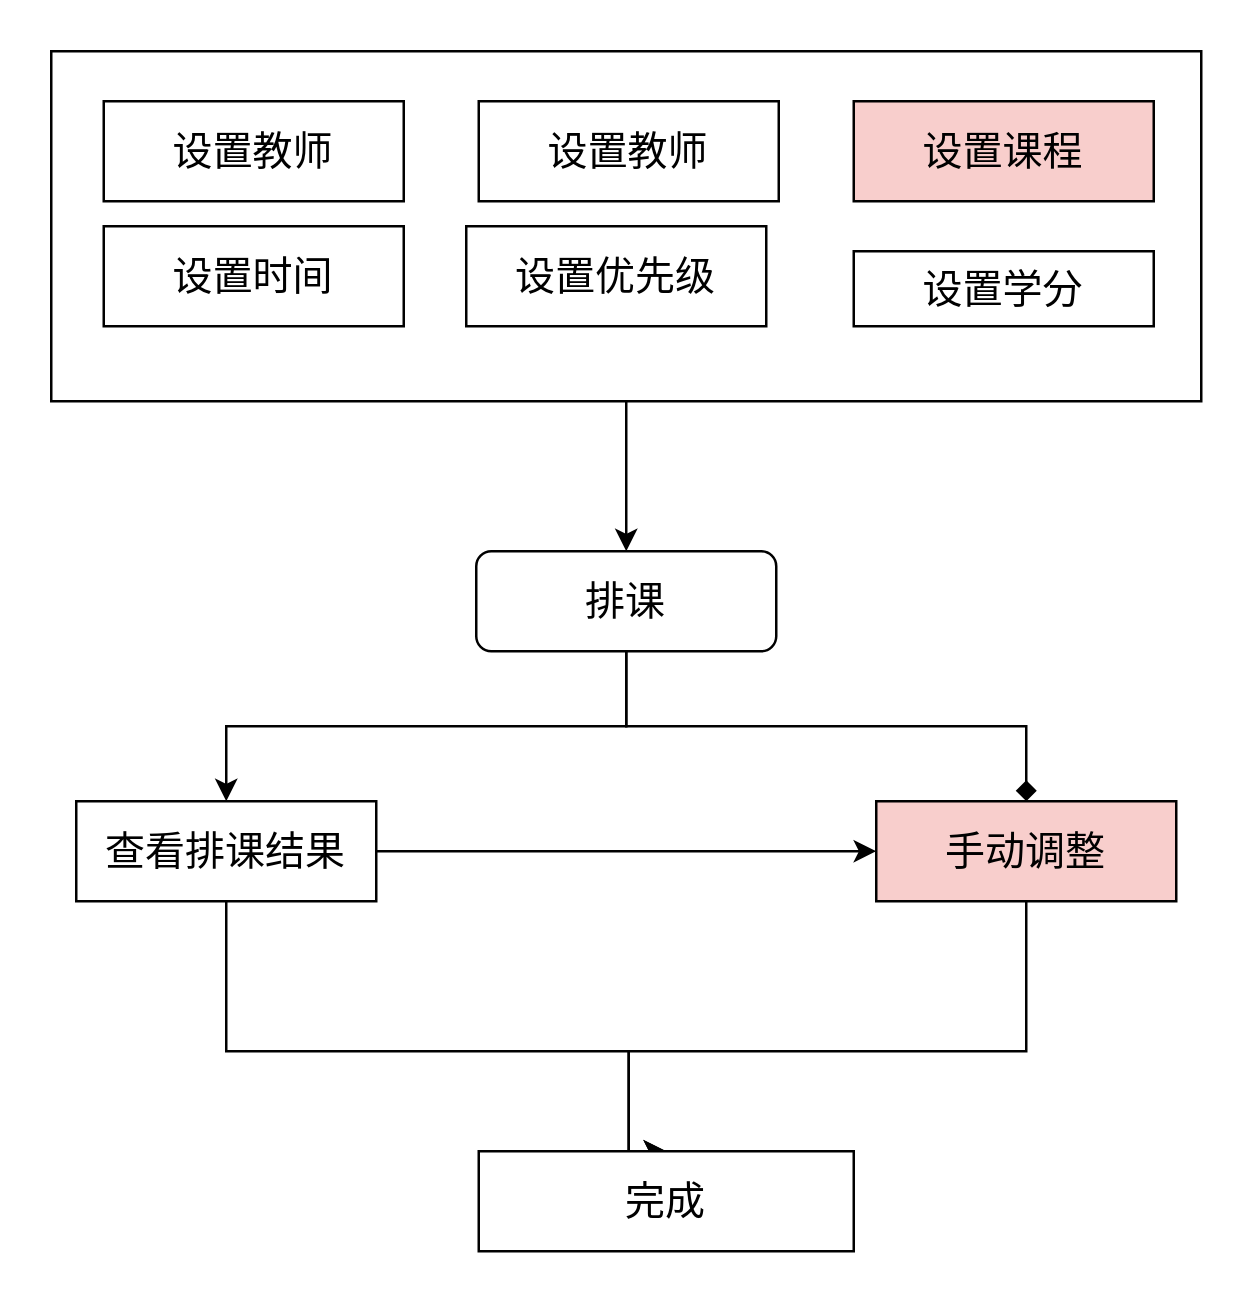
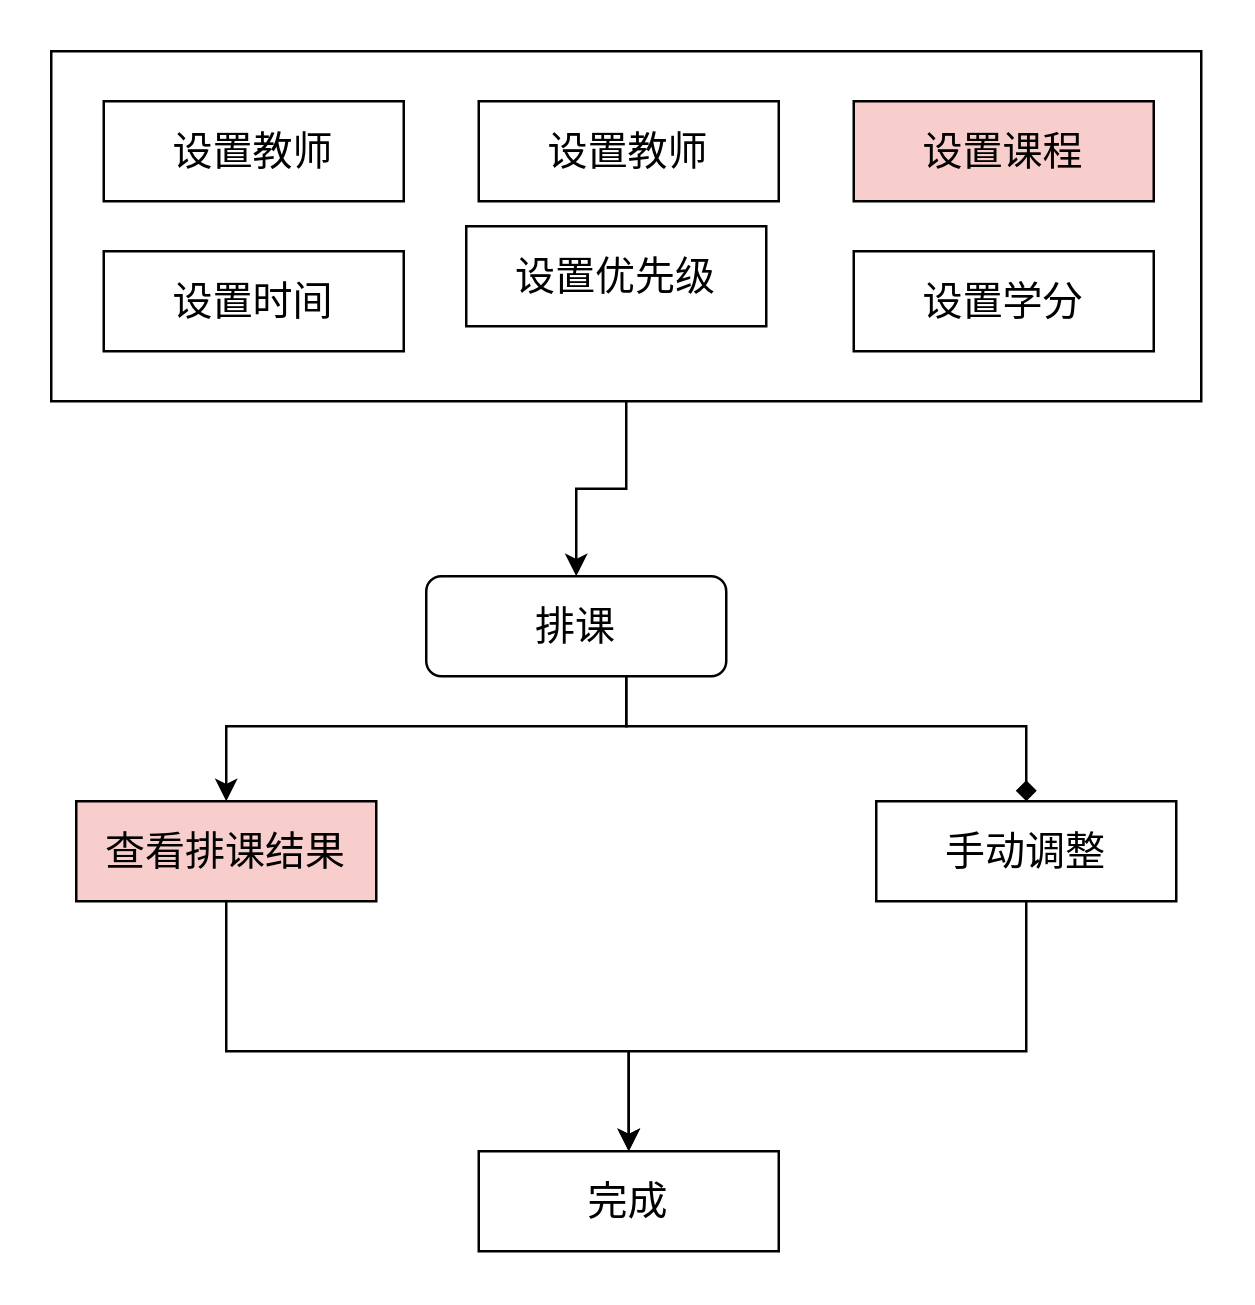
node "设置时间": moved (254, 276) -> (254, 301)
node "设置学分": size 300x75 -> 300x100
node "排课": moved (626, 601) -> (576, 626)
node "查看排课结果": fillcolor #ffffff -> #f8cecc
edge "查看排课结果" -> "手动调整": removed
node "手动调整": fillcolor #f8cecc -> #ffffff
node "完成": size 375x100 -> 300x100
